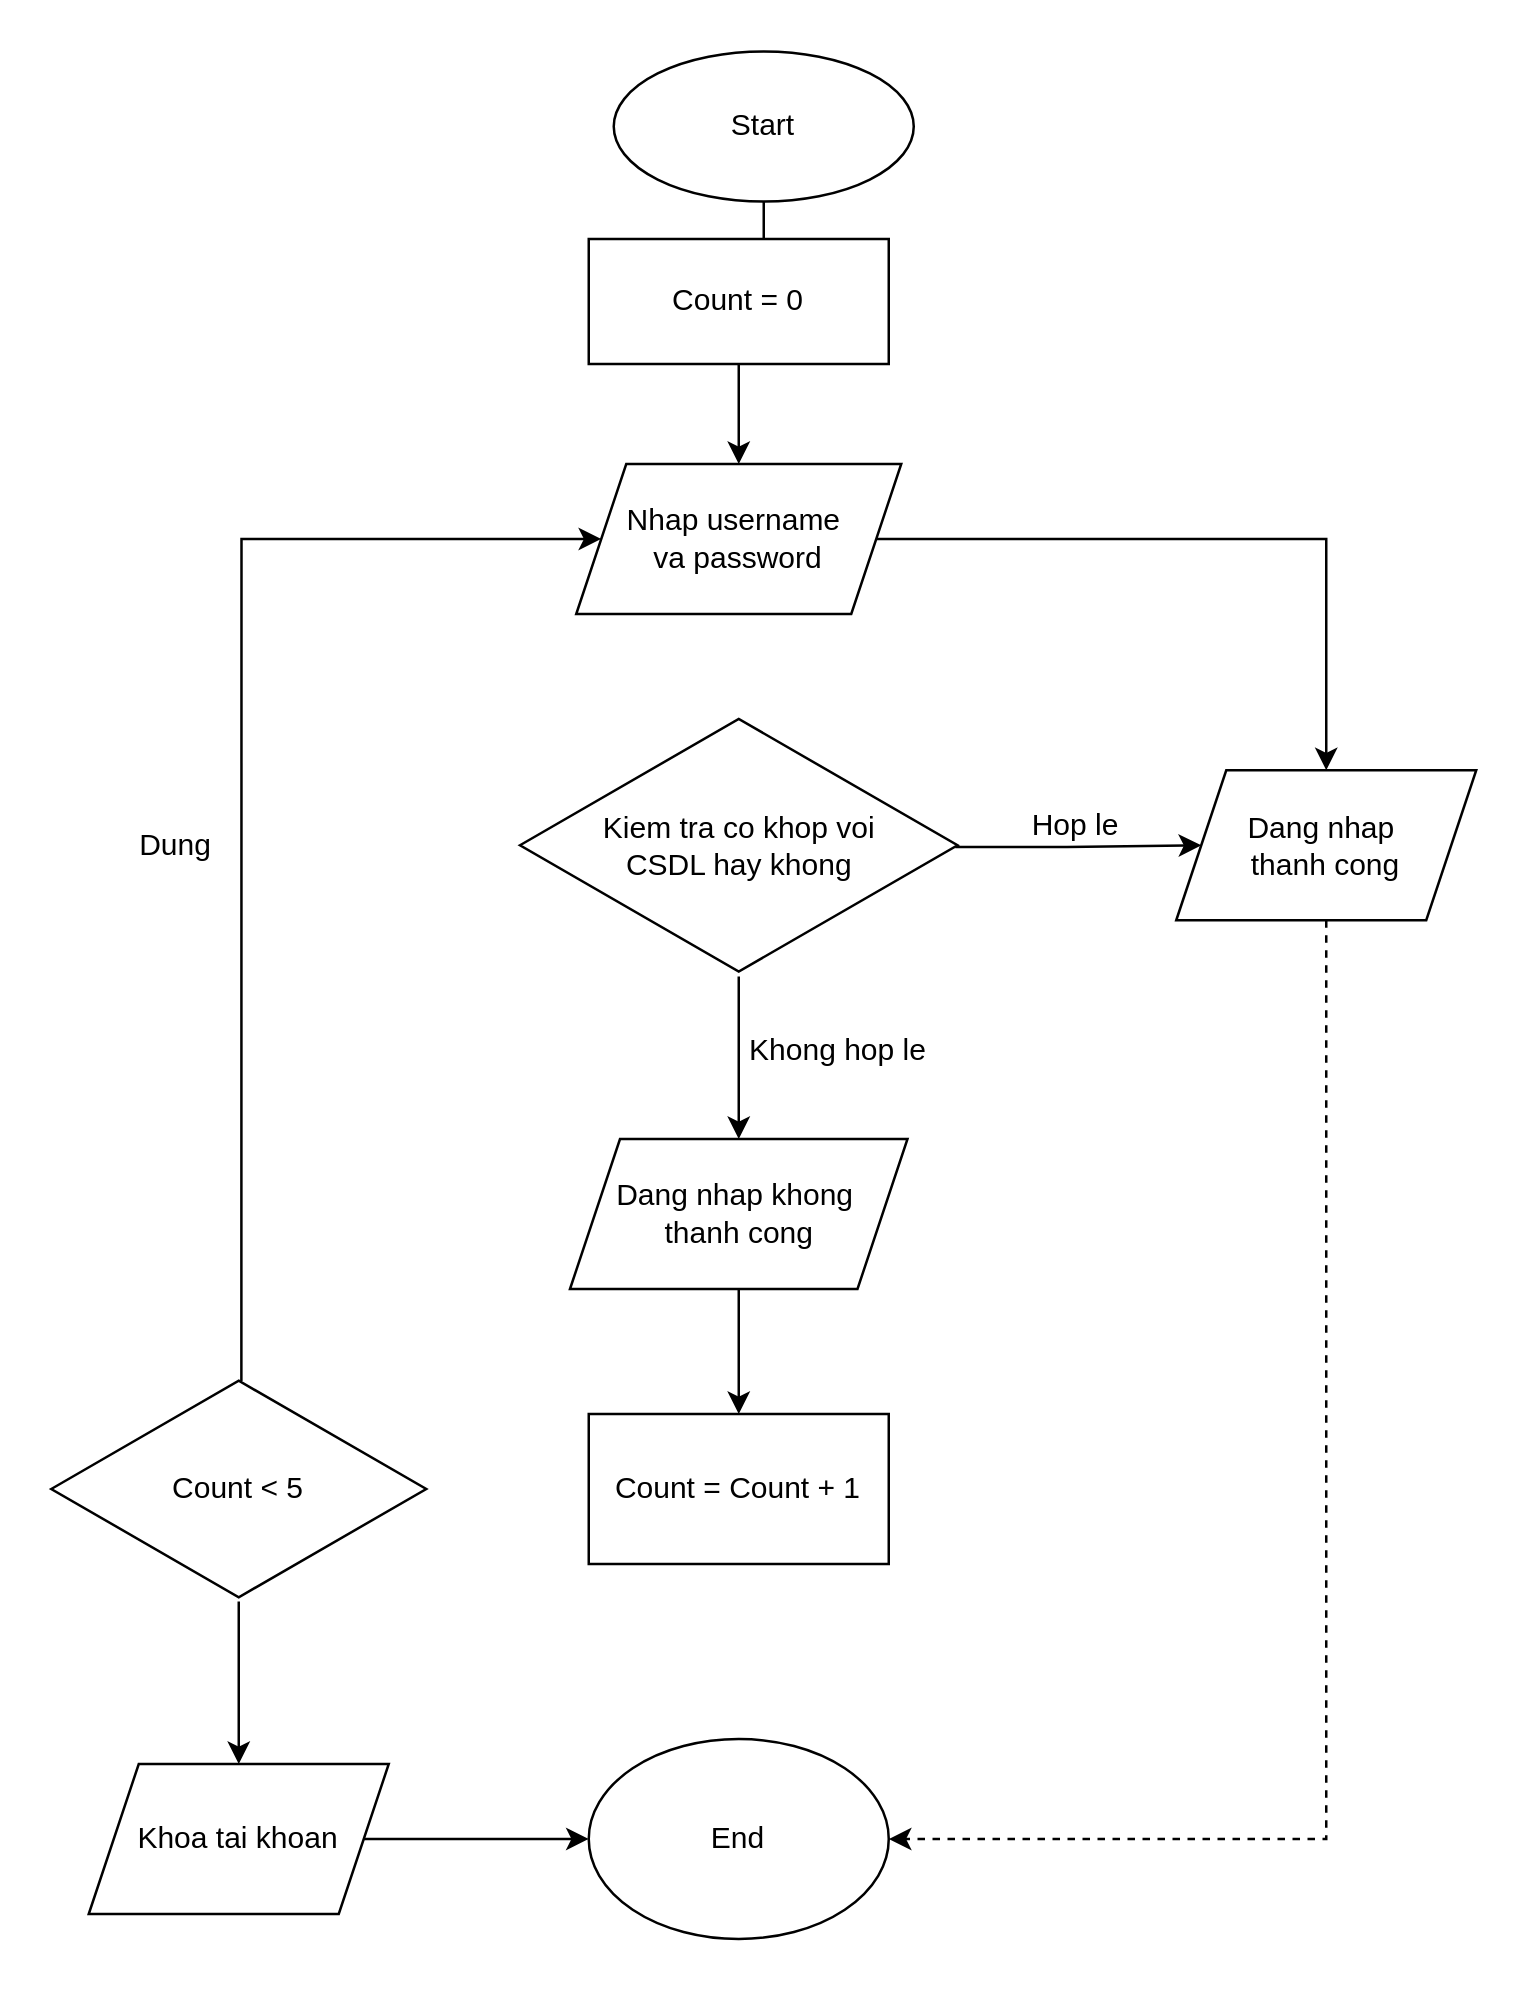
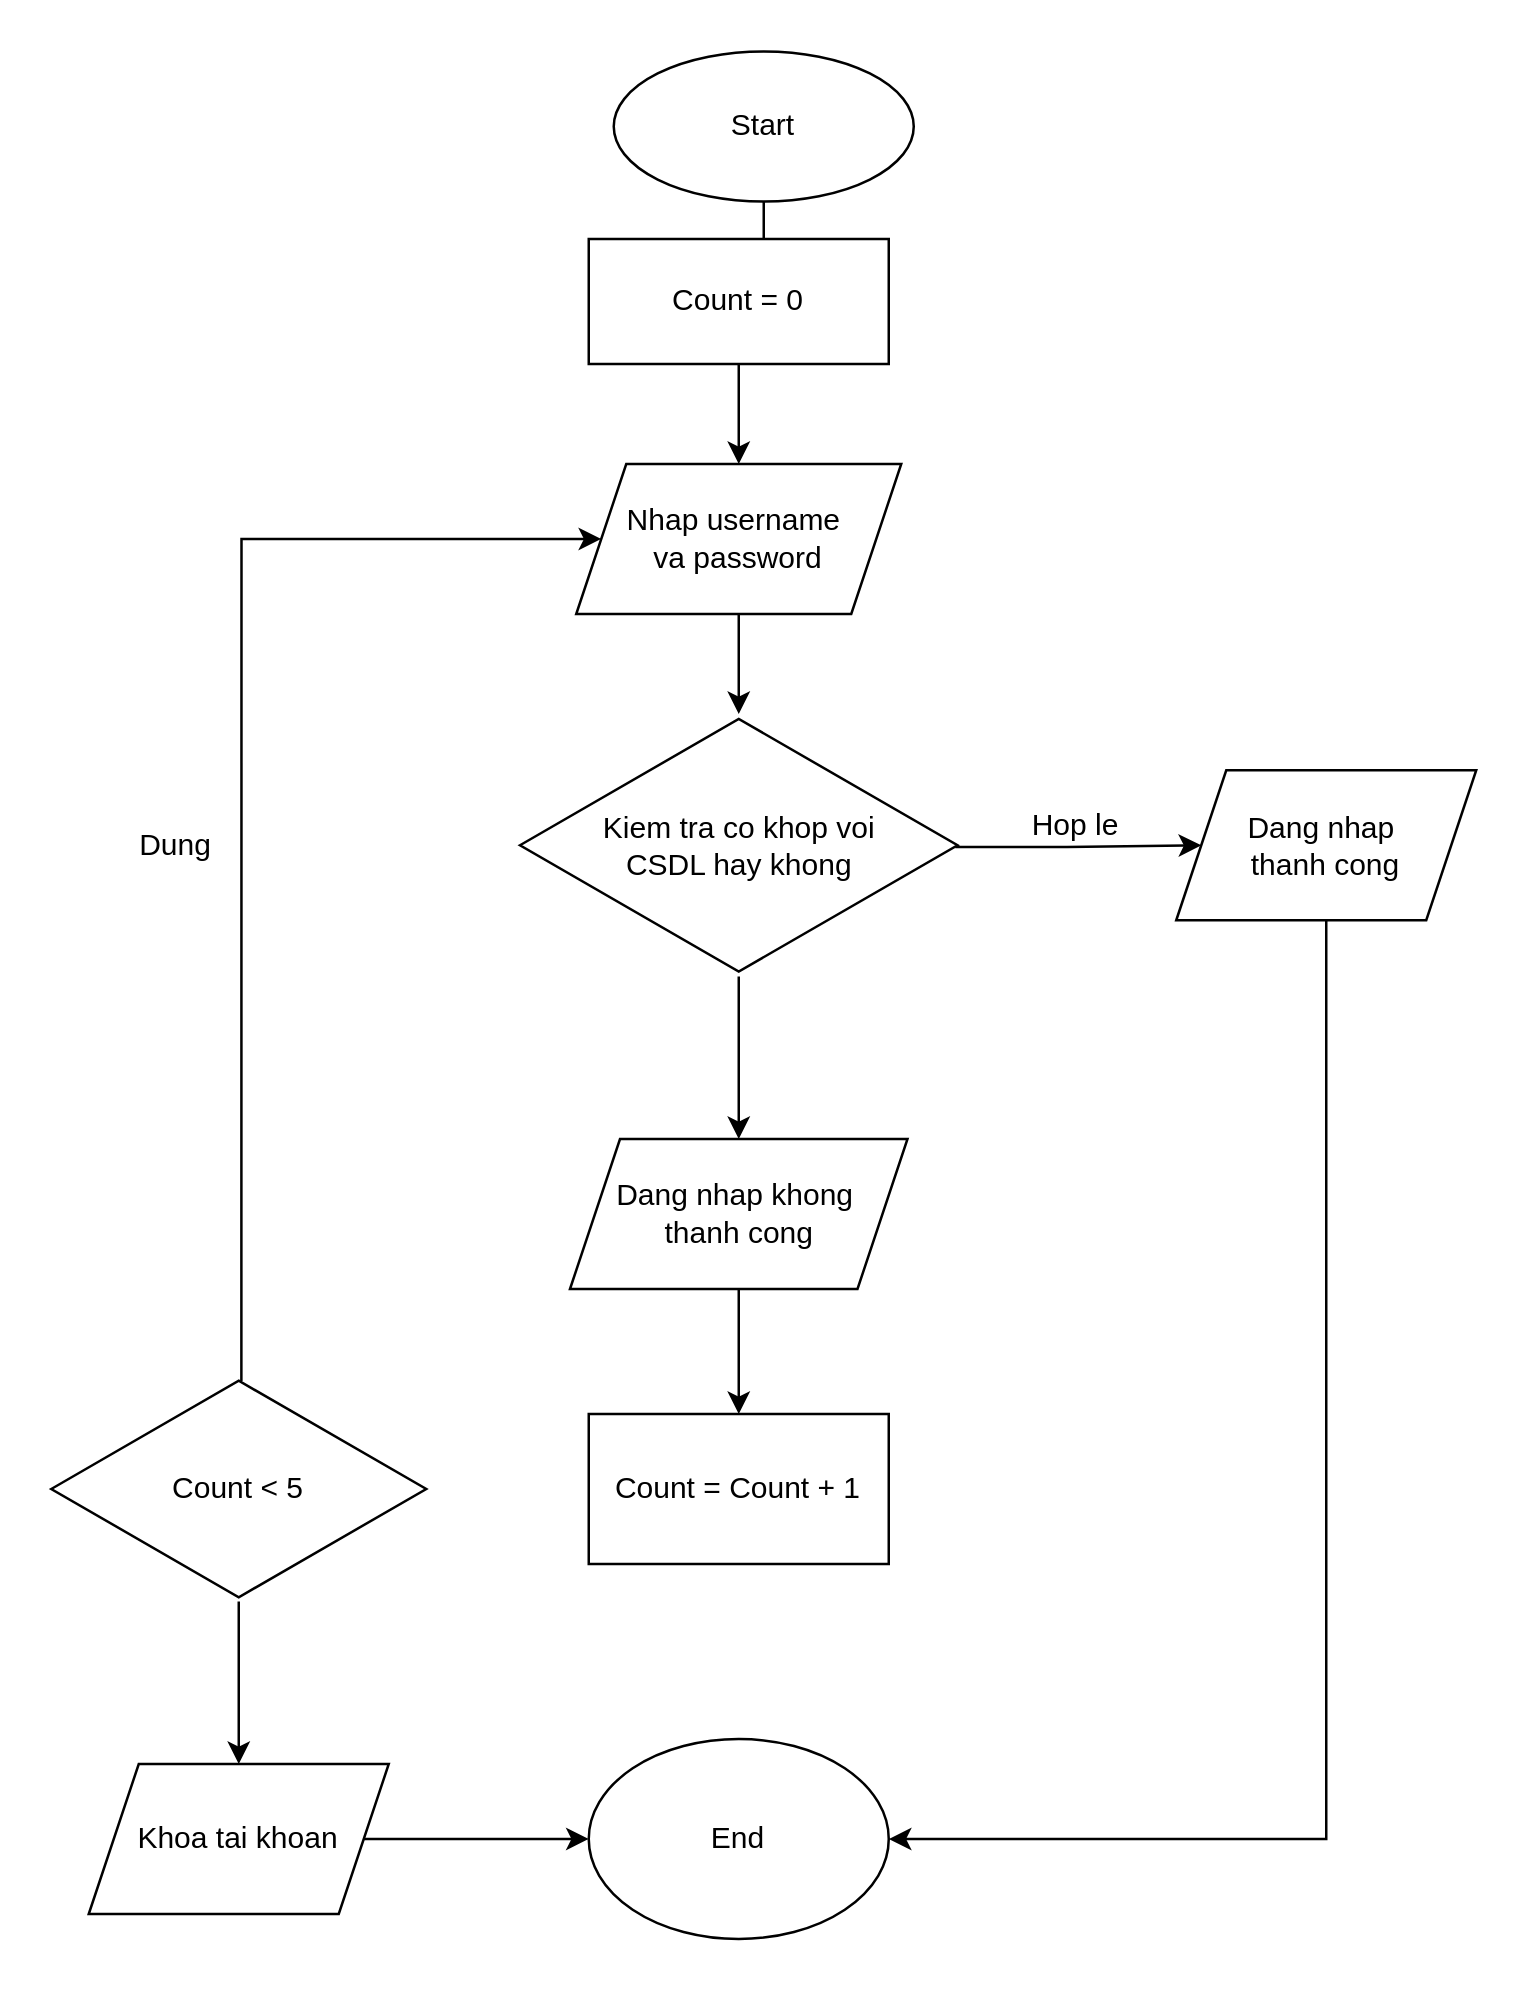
edge "Nhap username va password" -> "Dang nhap thanh cong": now "Nhap username va password" -> "Kiem tra co khop voi CSDL hay khong"
node "Khong hop le": removed
edge "Dang nhap thanh cong" -> "End": style dashed -> solid
